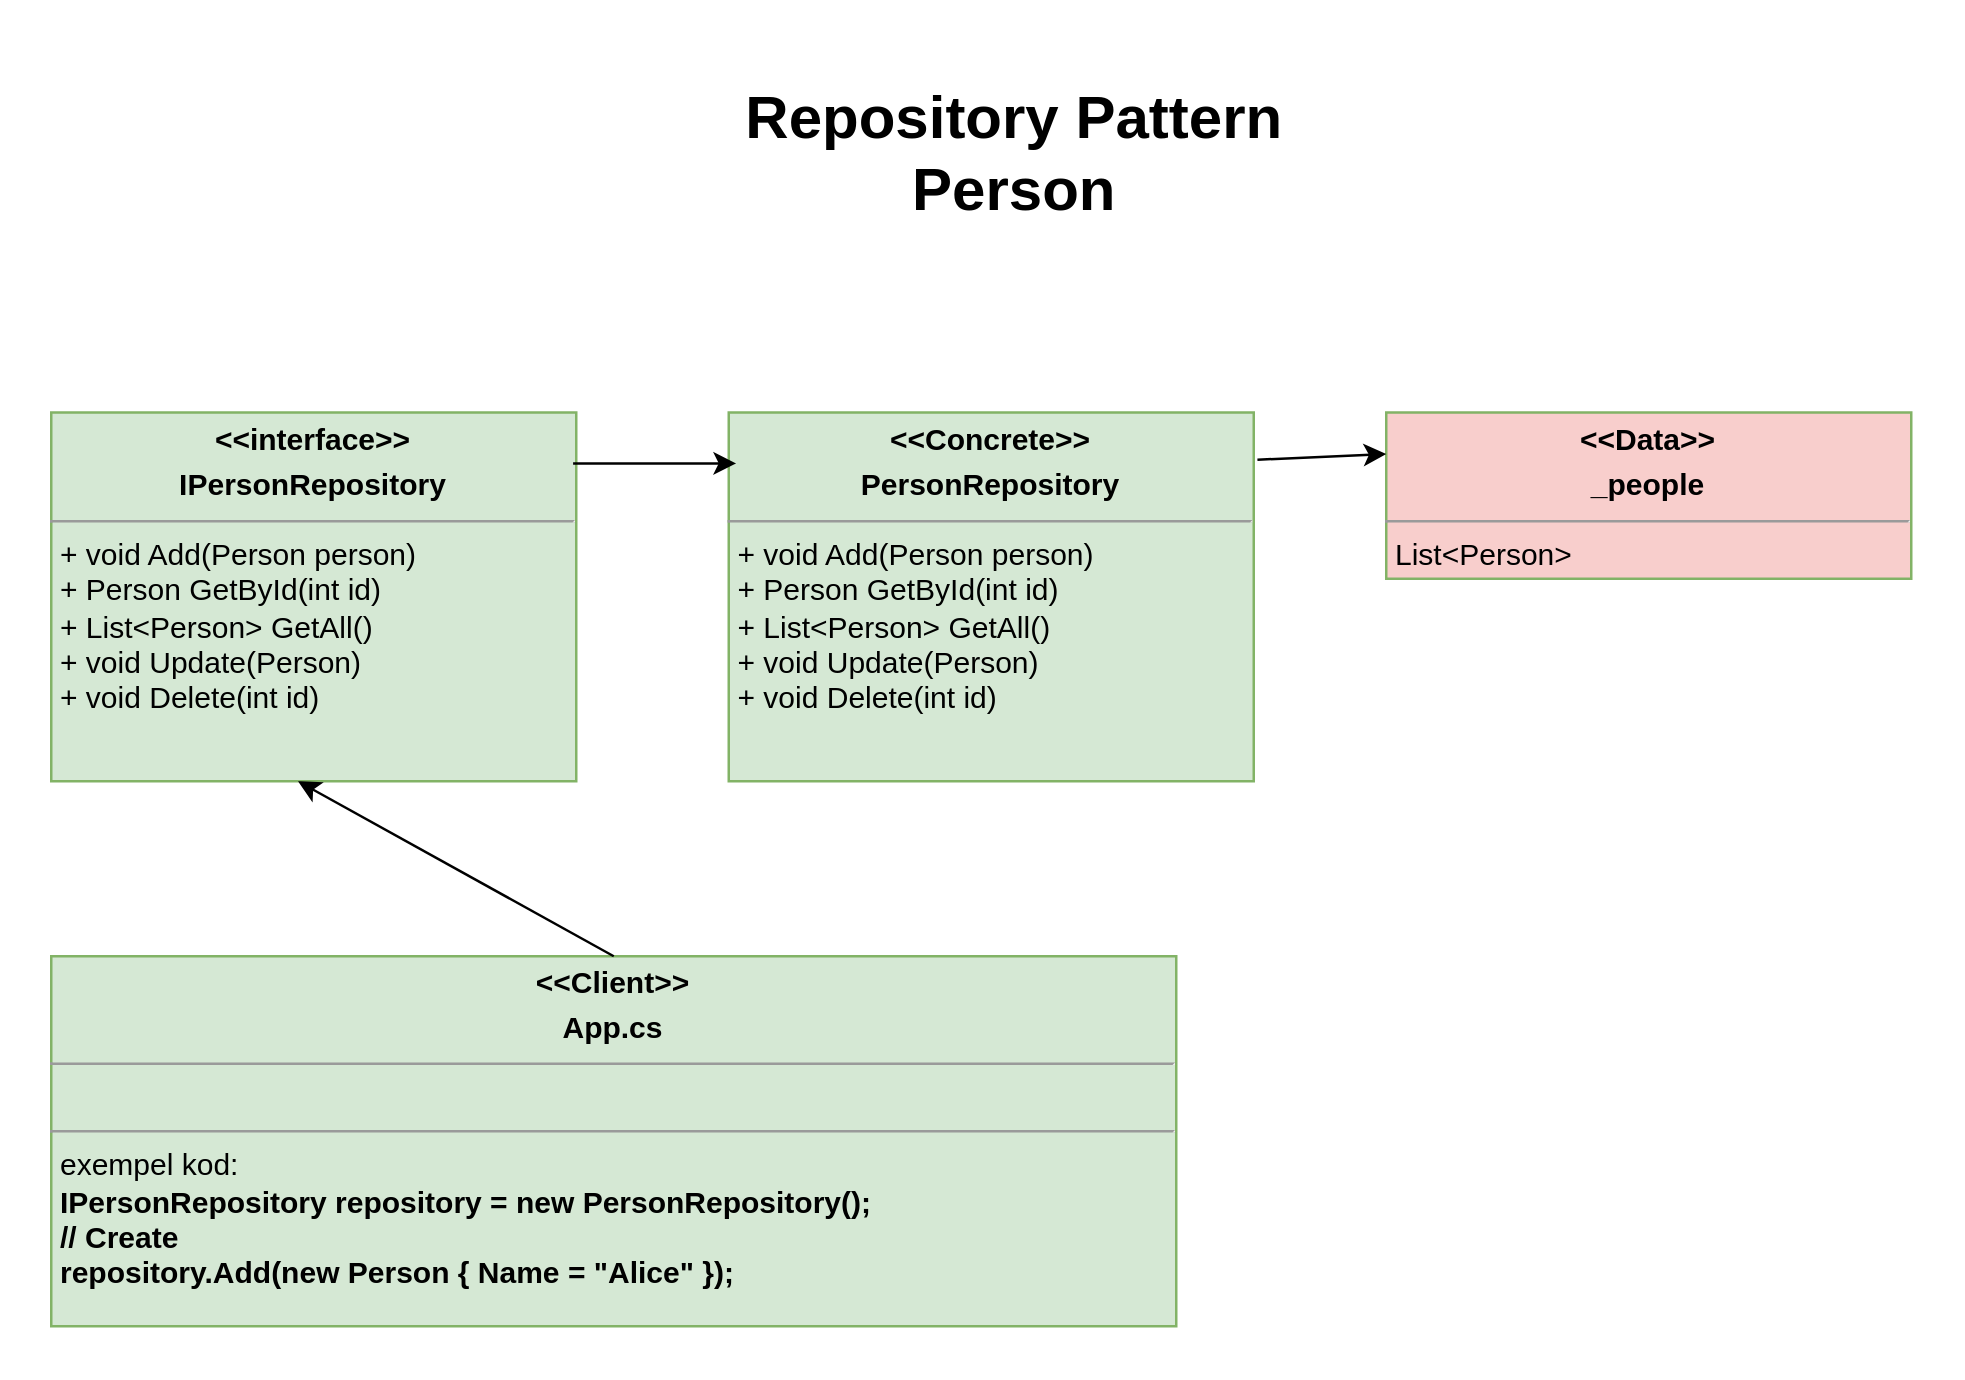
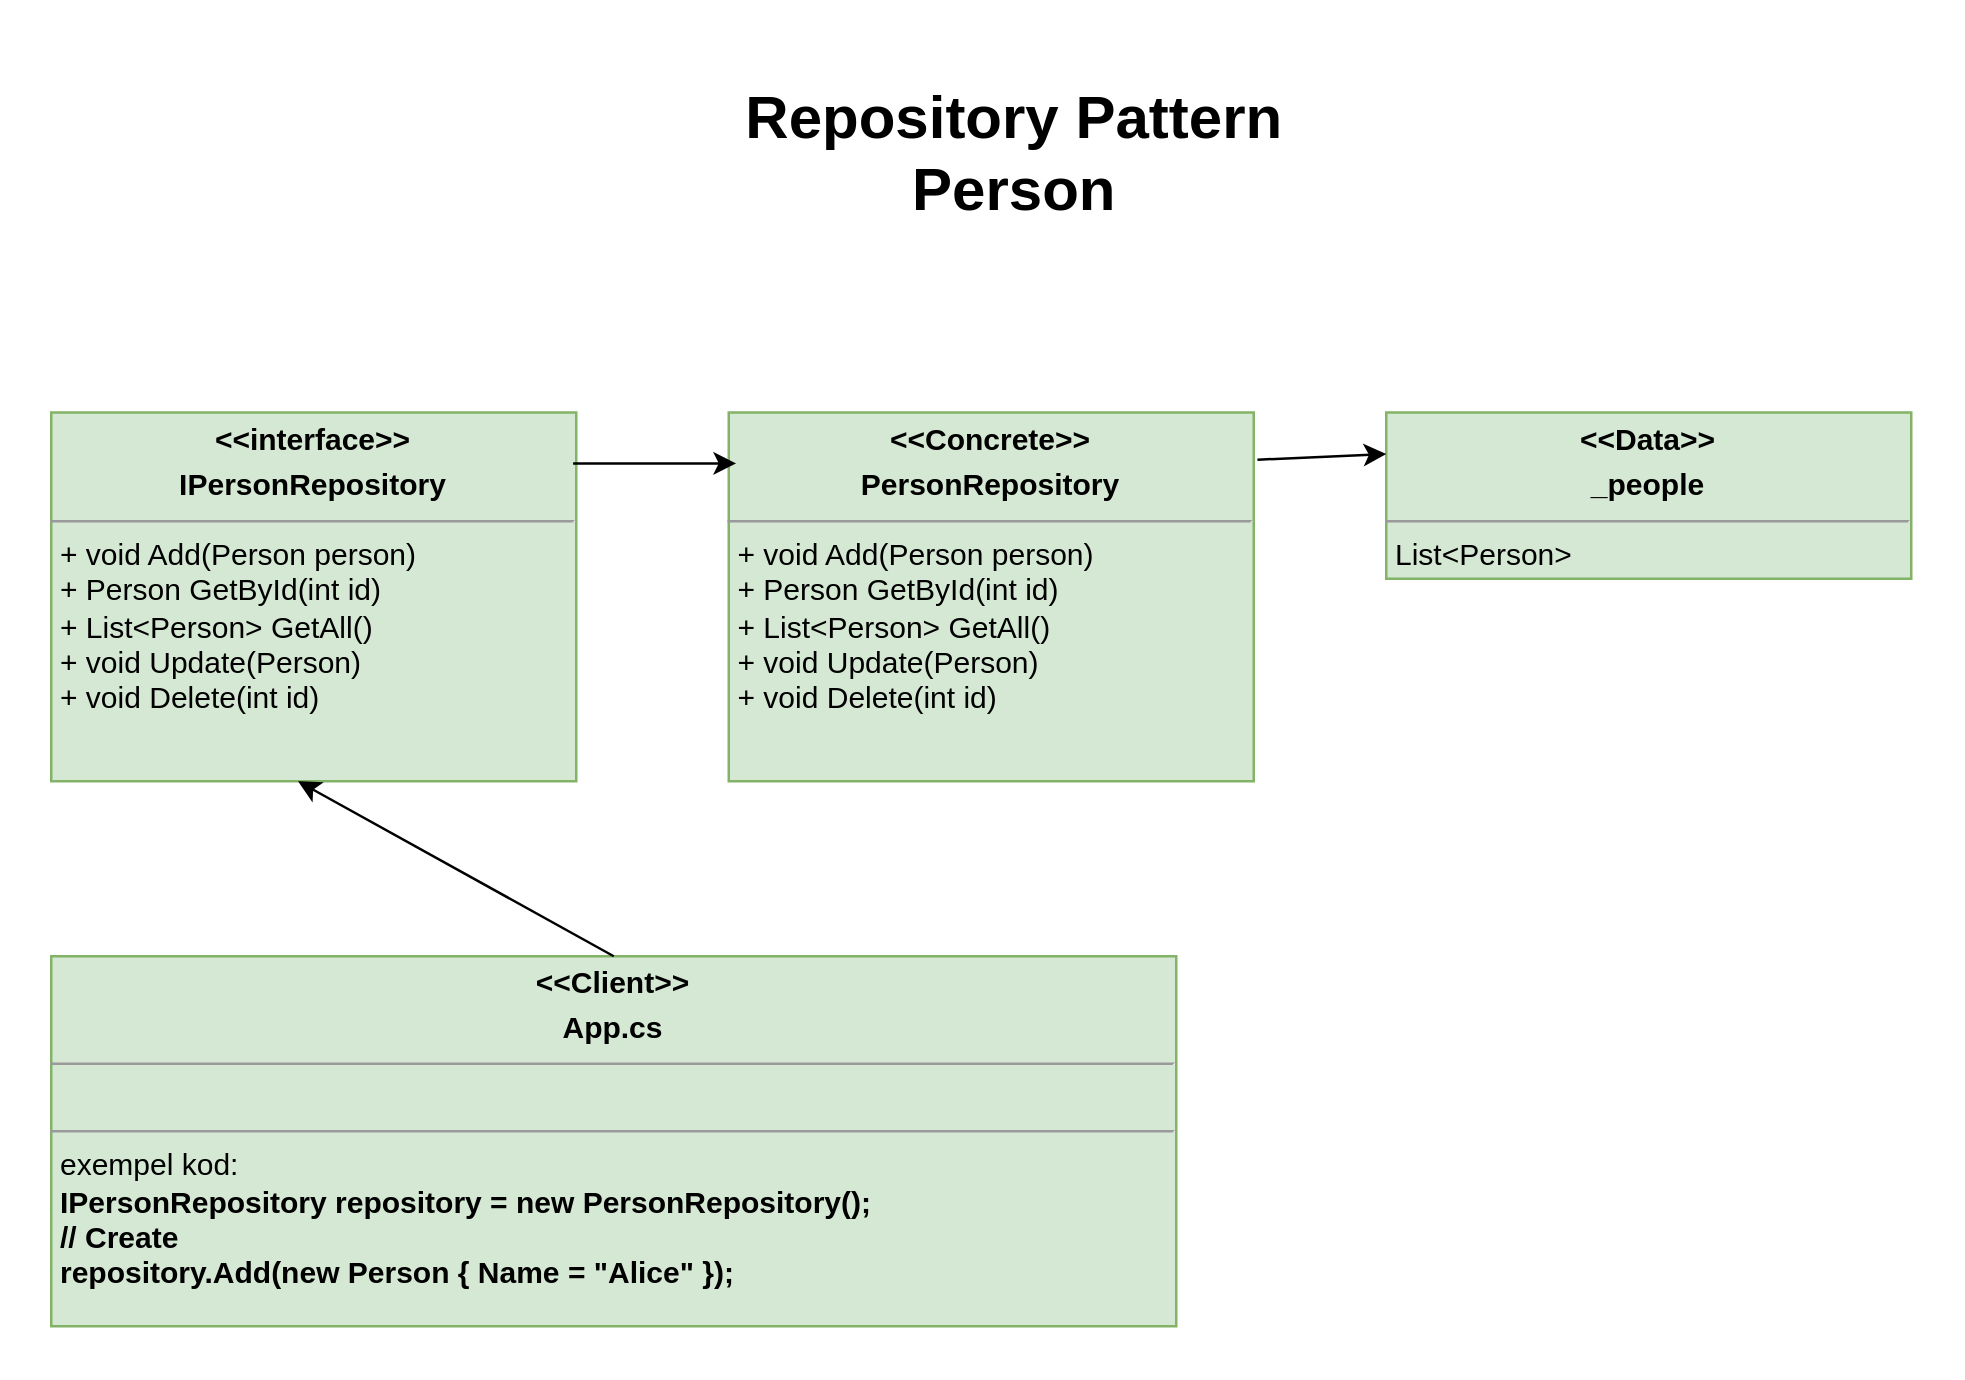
node "<<Data>> _people List<Person>": fillcolor #f8cecc -> #d5e8d4
